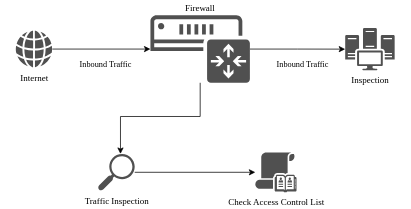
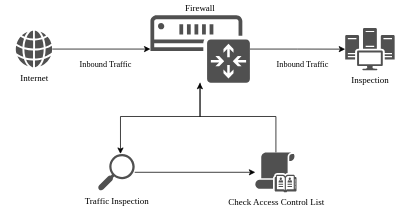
edge "Check Access Control List" -> "Firewall": added
